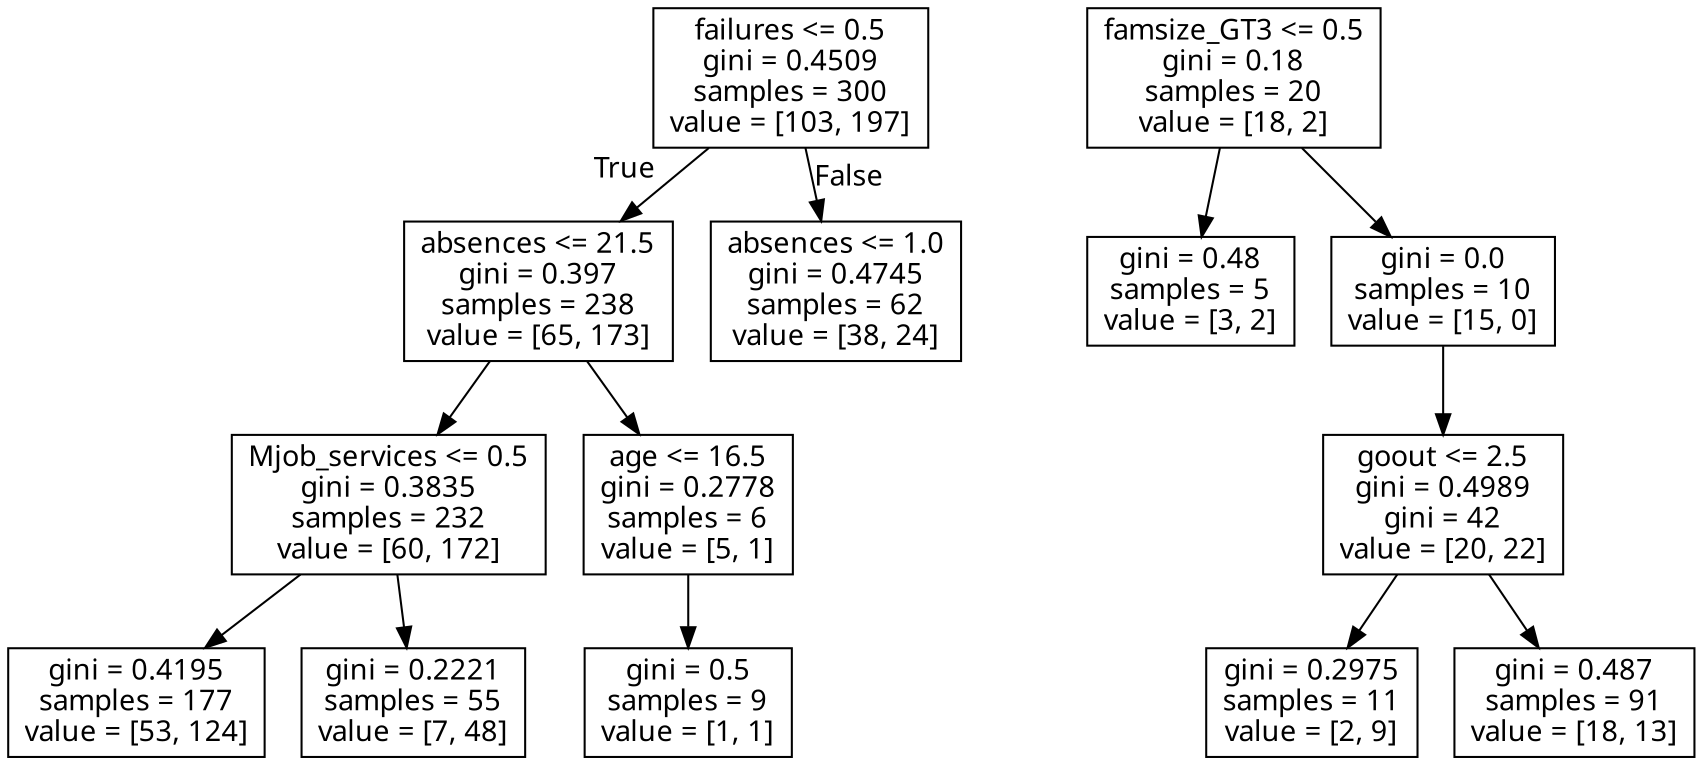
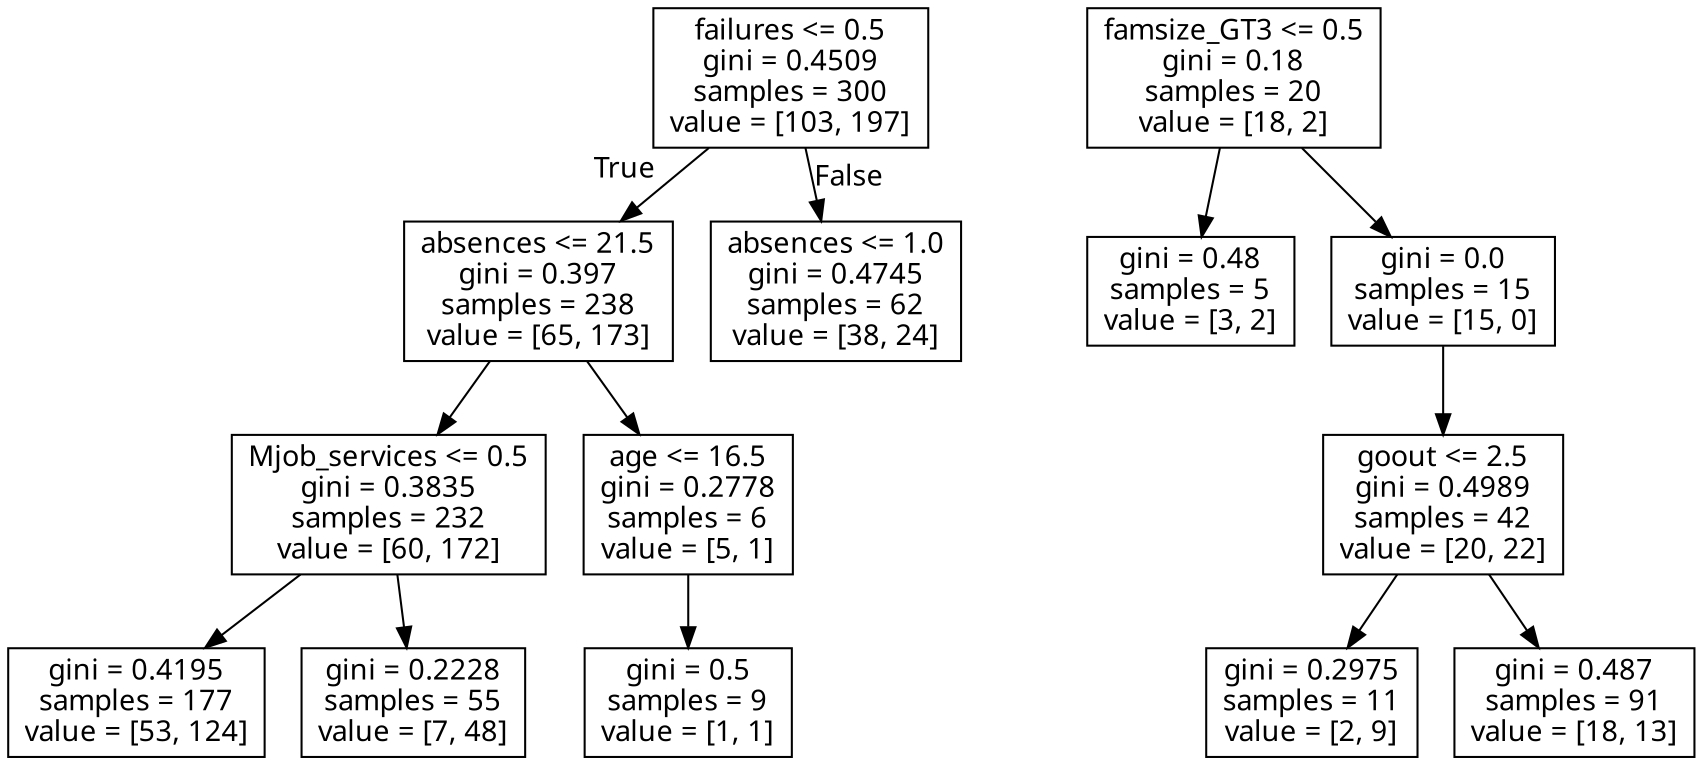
node "gini = 0.0 samples = 10 value = [15, 0]": label "gini = 0.0 samples = 10 value = [15, 0]" -> "gini = 0.0 samples = 15 value = [15, 0]"
node "goout <= 2.5 gini = 0.4989 gini = 42 value = [20, 22]": label "goout <= 2.5 gini = 0.4989 gini = 42 value = [20, 22]" -> "goout <= 2.5 gini = 0.4989 samples = 42 value = [20, 22]"
node "gini = 0.2221 samples = 55 value = [7, 48]": label "gini = 0.2221 samples = 55 value = [7, 48]" -> "gini = 0.2228 samples = 55 value = [7, 48]"
